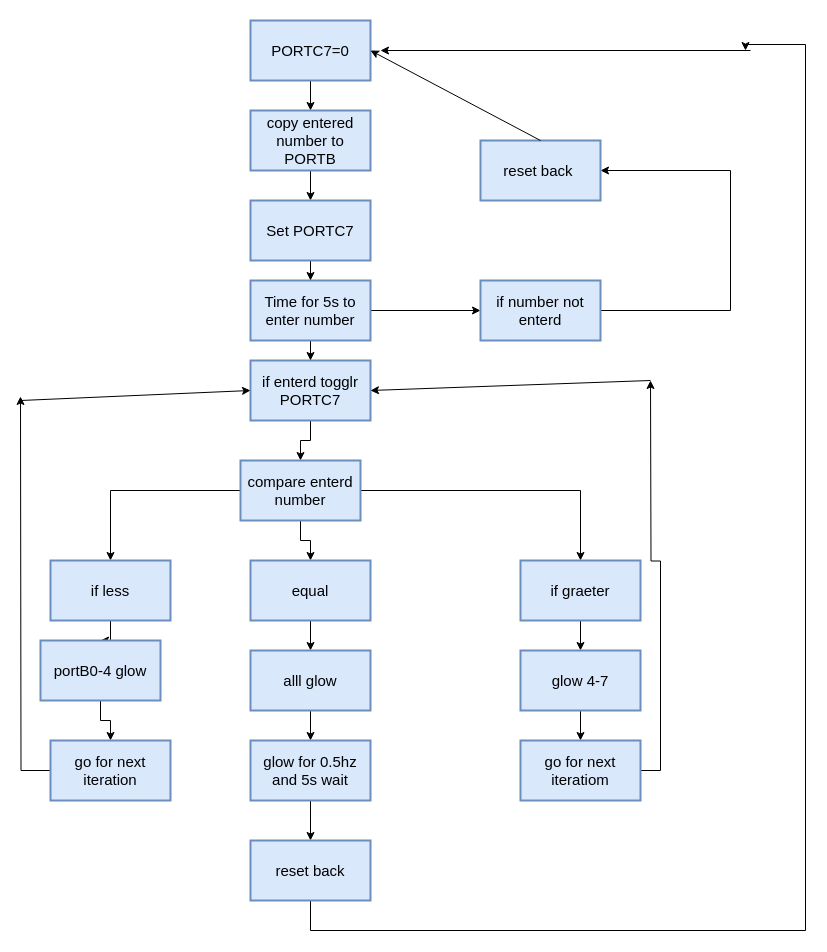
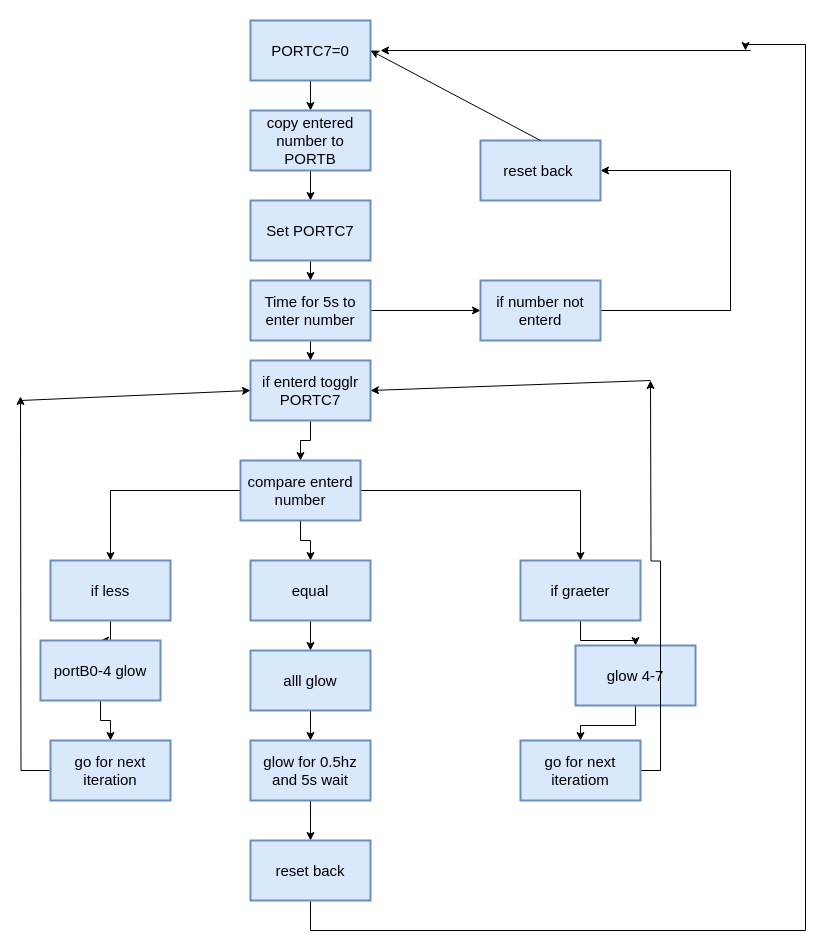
node "glow 4-7": moved (581, 681) -> (636, 676)
